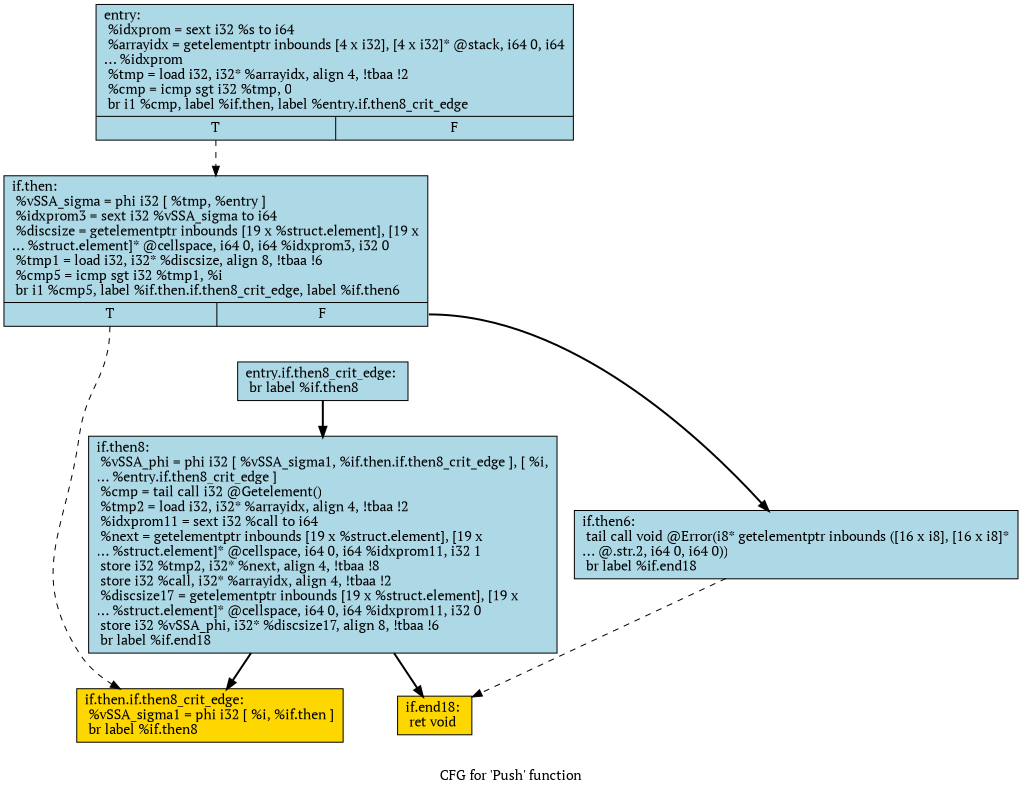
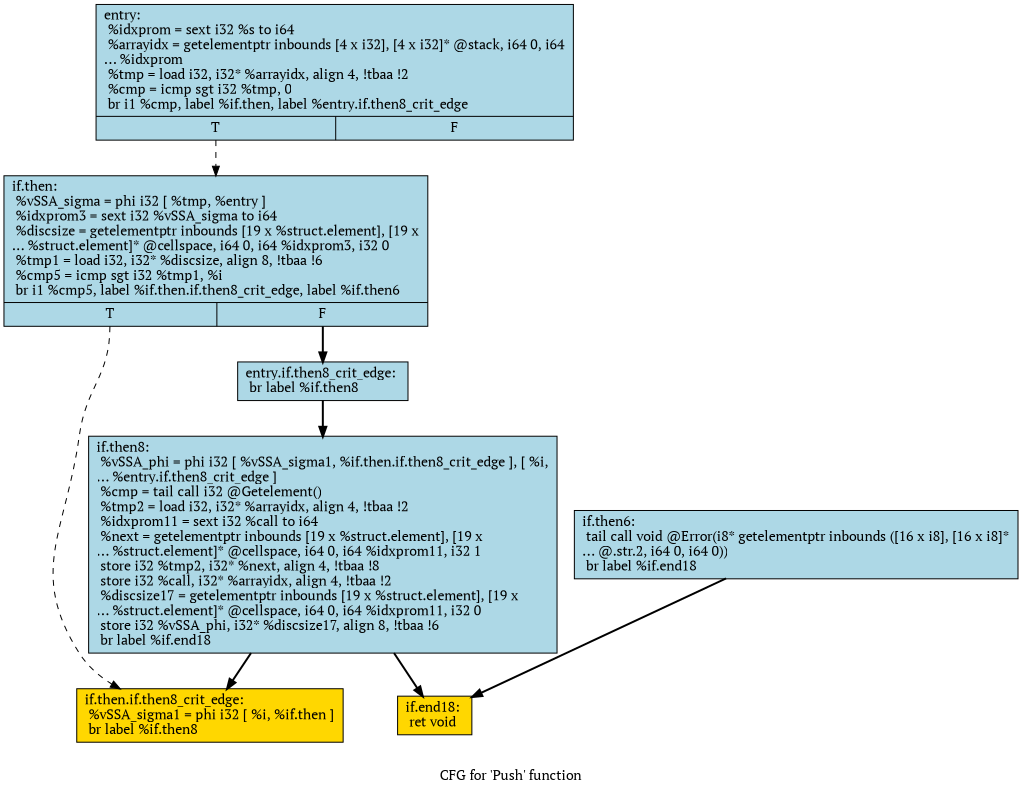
edge "if.then:" -> "if.then6:": now "if.then:" -> "entry.if.then8_crit_edge:"
edge "if.then6:" -> "if.end18:": style dashed -> bold
